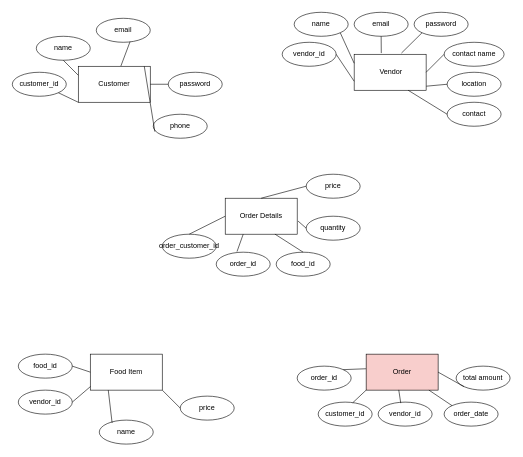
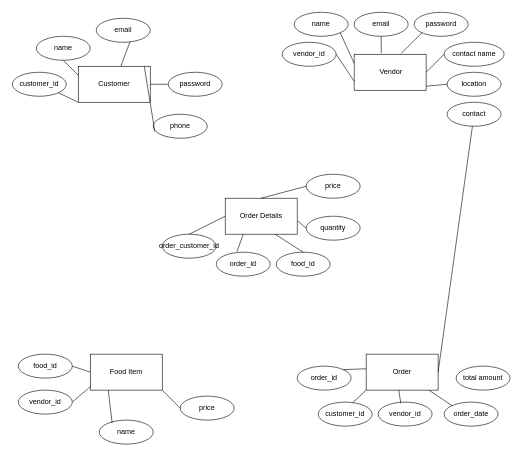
edge "Vendor" -- "contact": removed
node "Order": fillcolor #f8cecc -> #ffffff
edge "Order" -- "total amount": now "Order" -- "contact"
